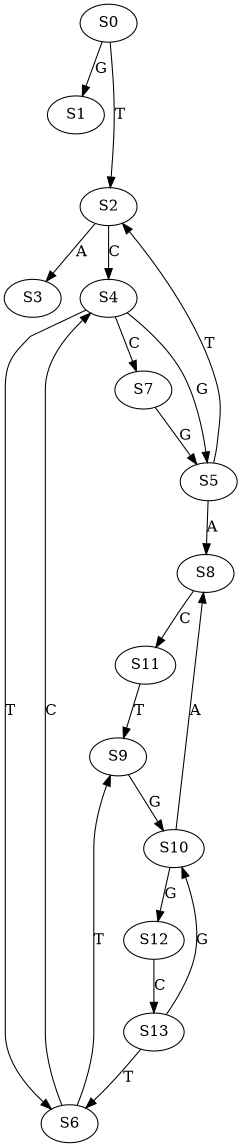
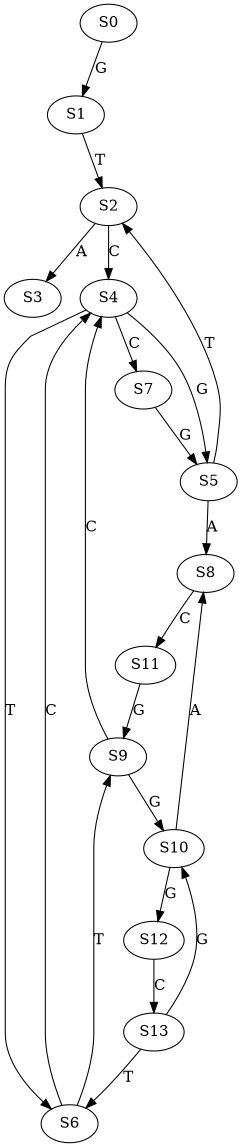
edge "S0" -> "S2": now "S1" -> "S2"
edge "S9" -> "S4": added, label "C"
edge "S11" -> "S9": label "T" -> "G"
